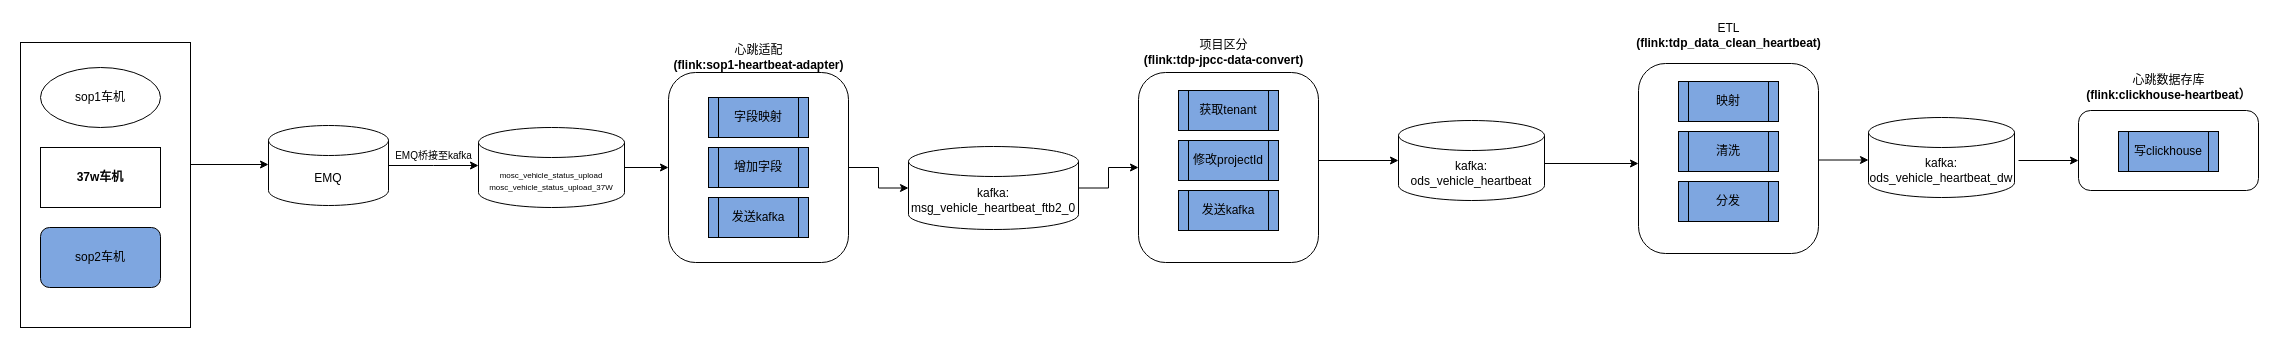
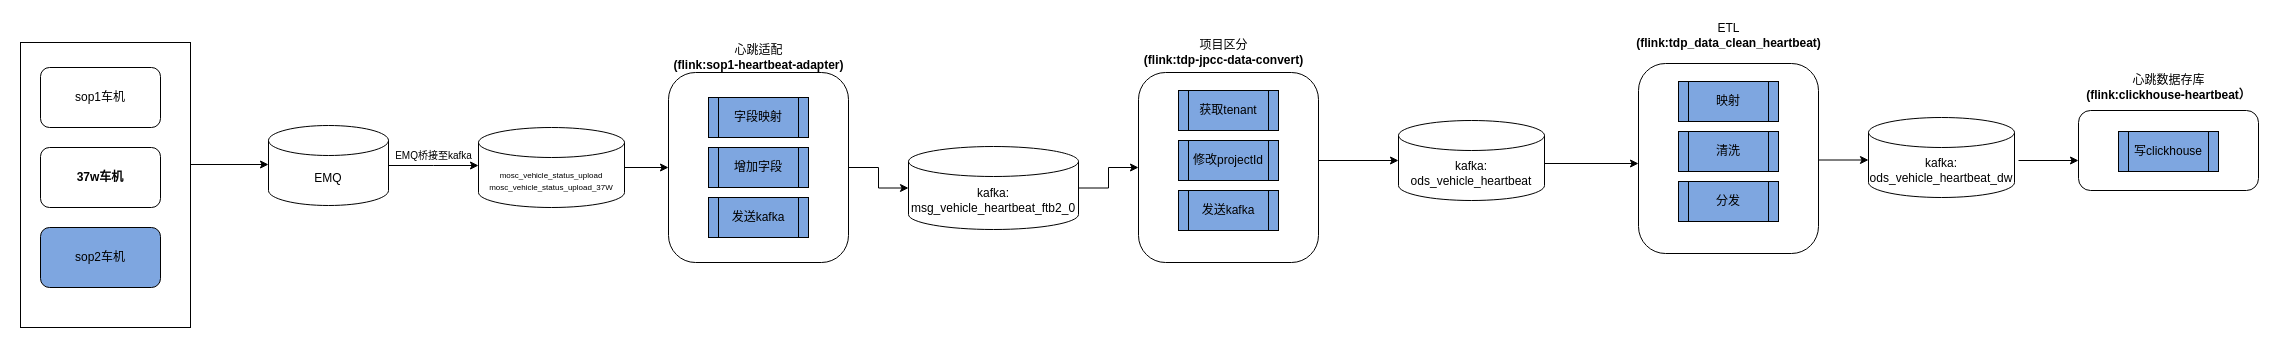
node "sop1车机": shape ellipse -> rounded rectangle
node "37w车机": shape rectangle -> rounded rectangle
